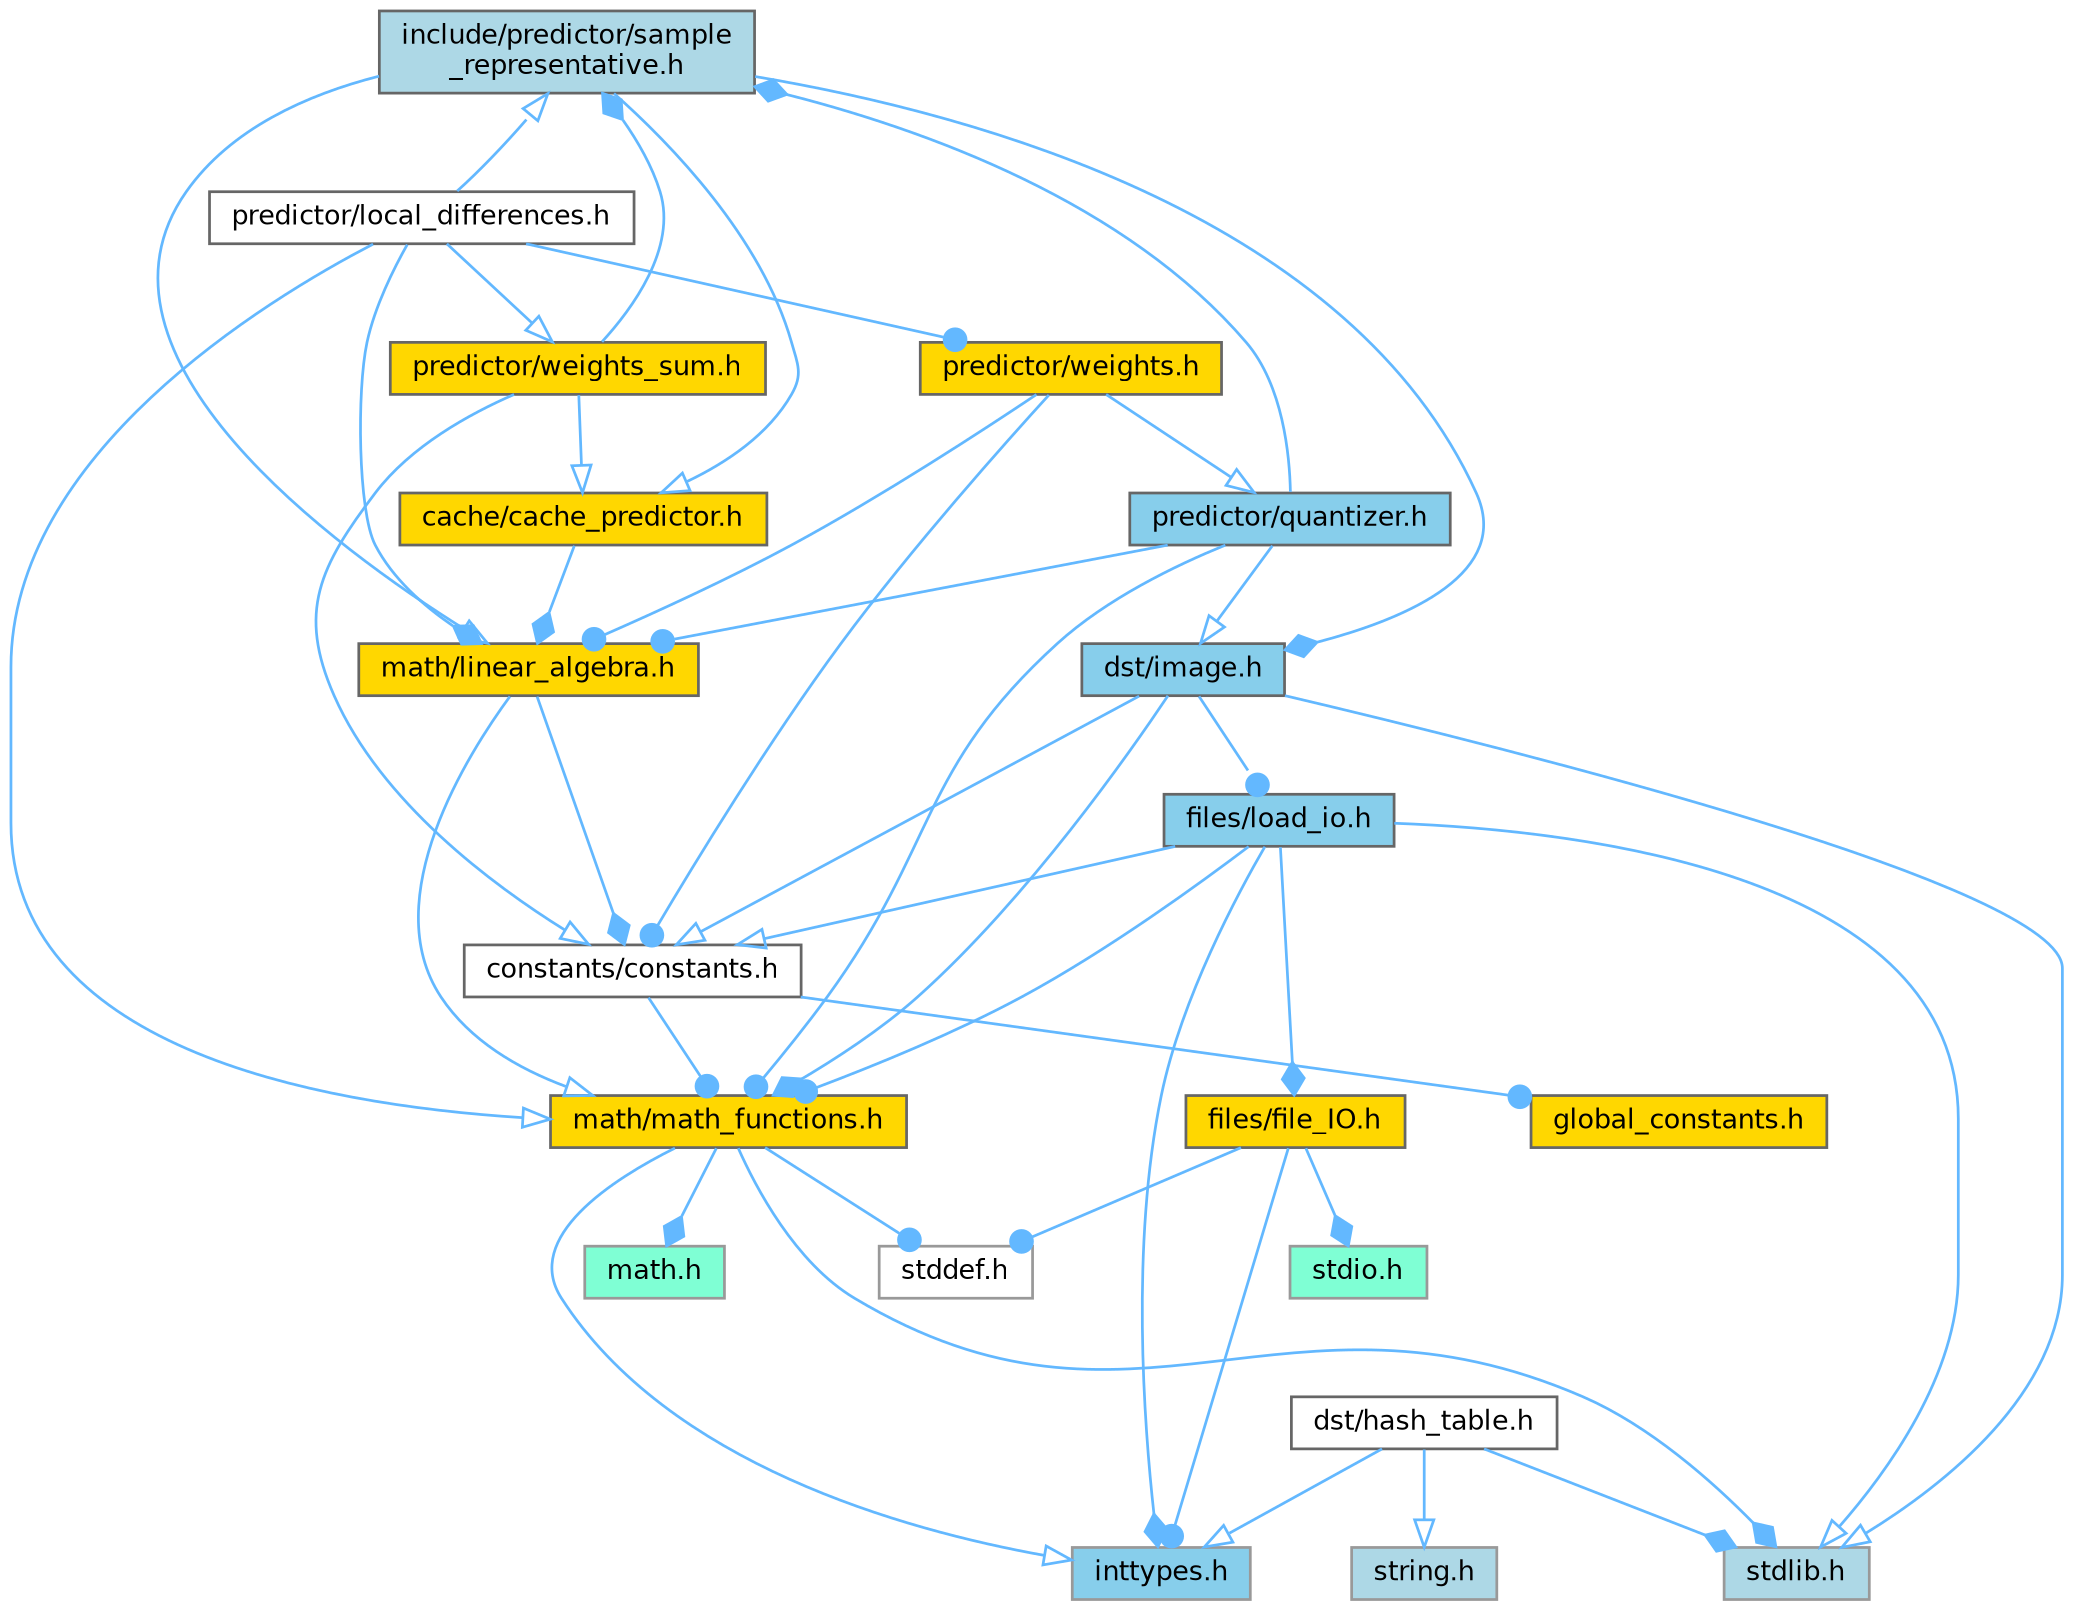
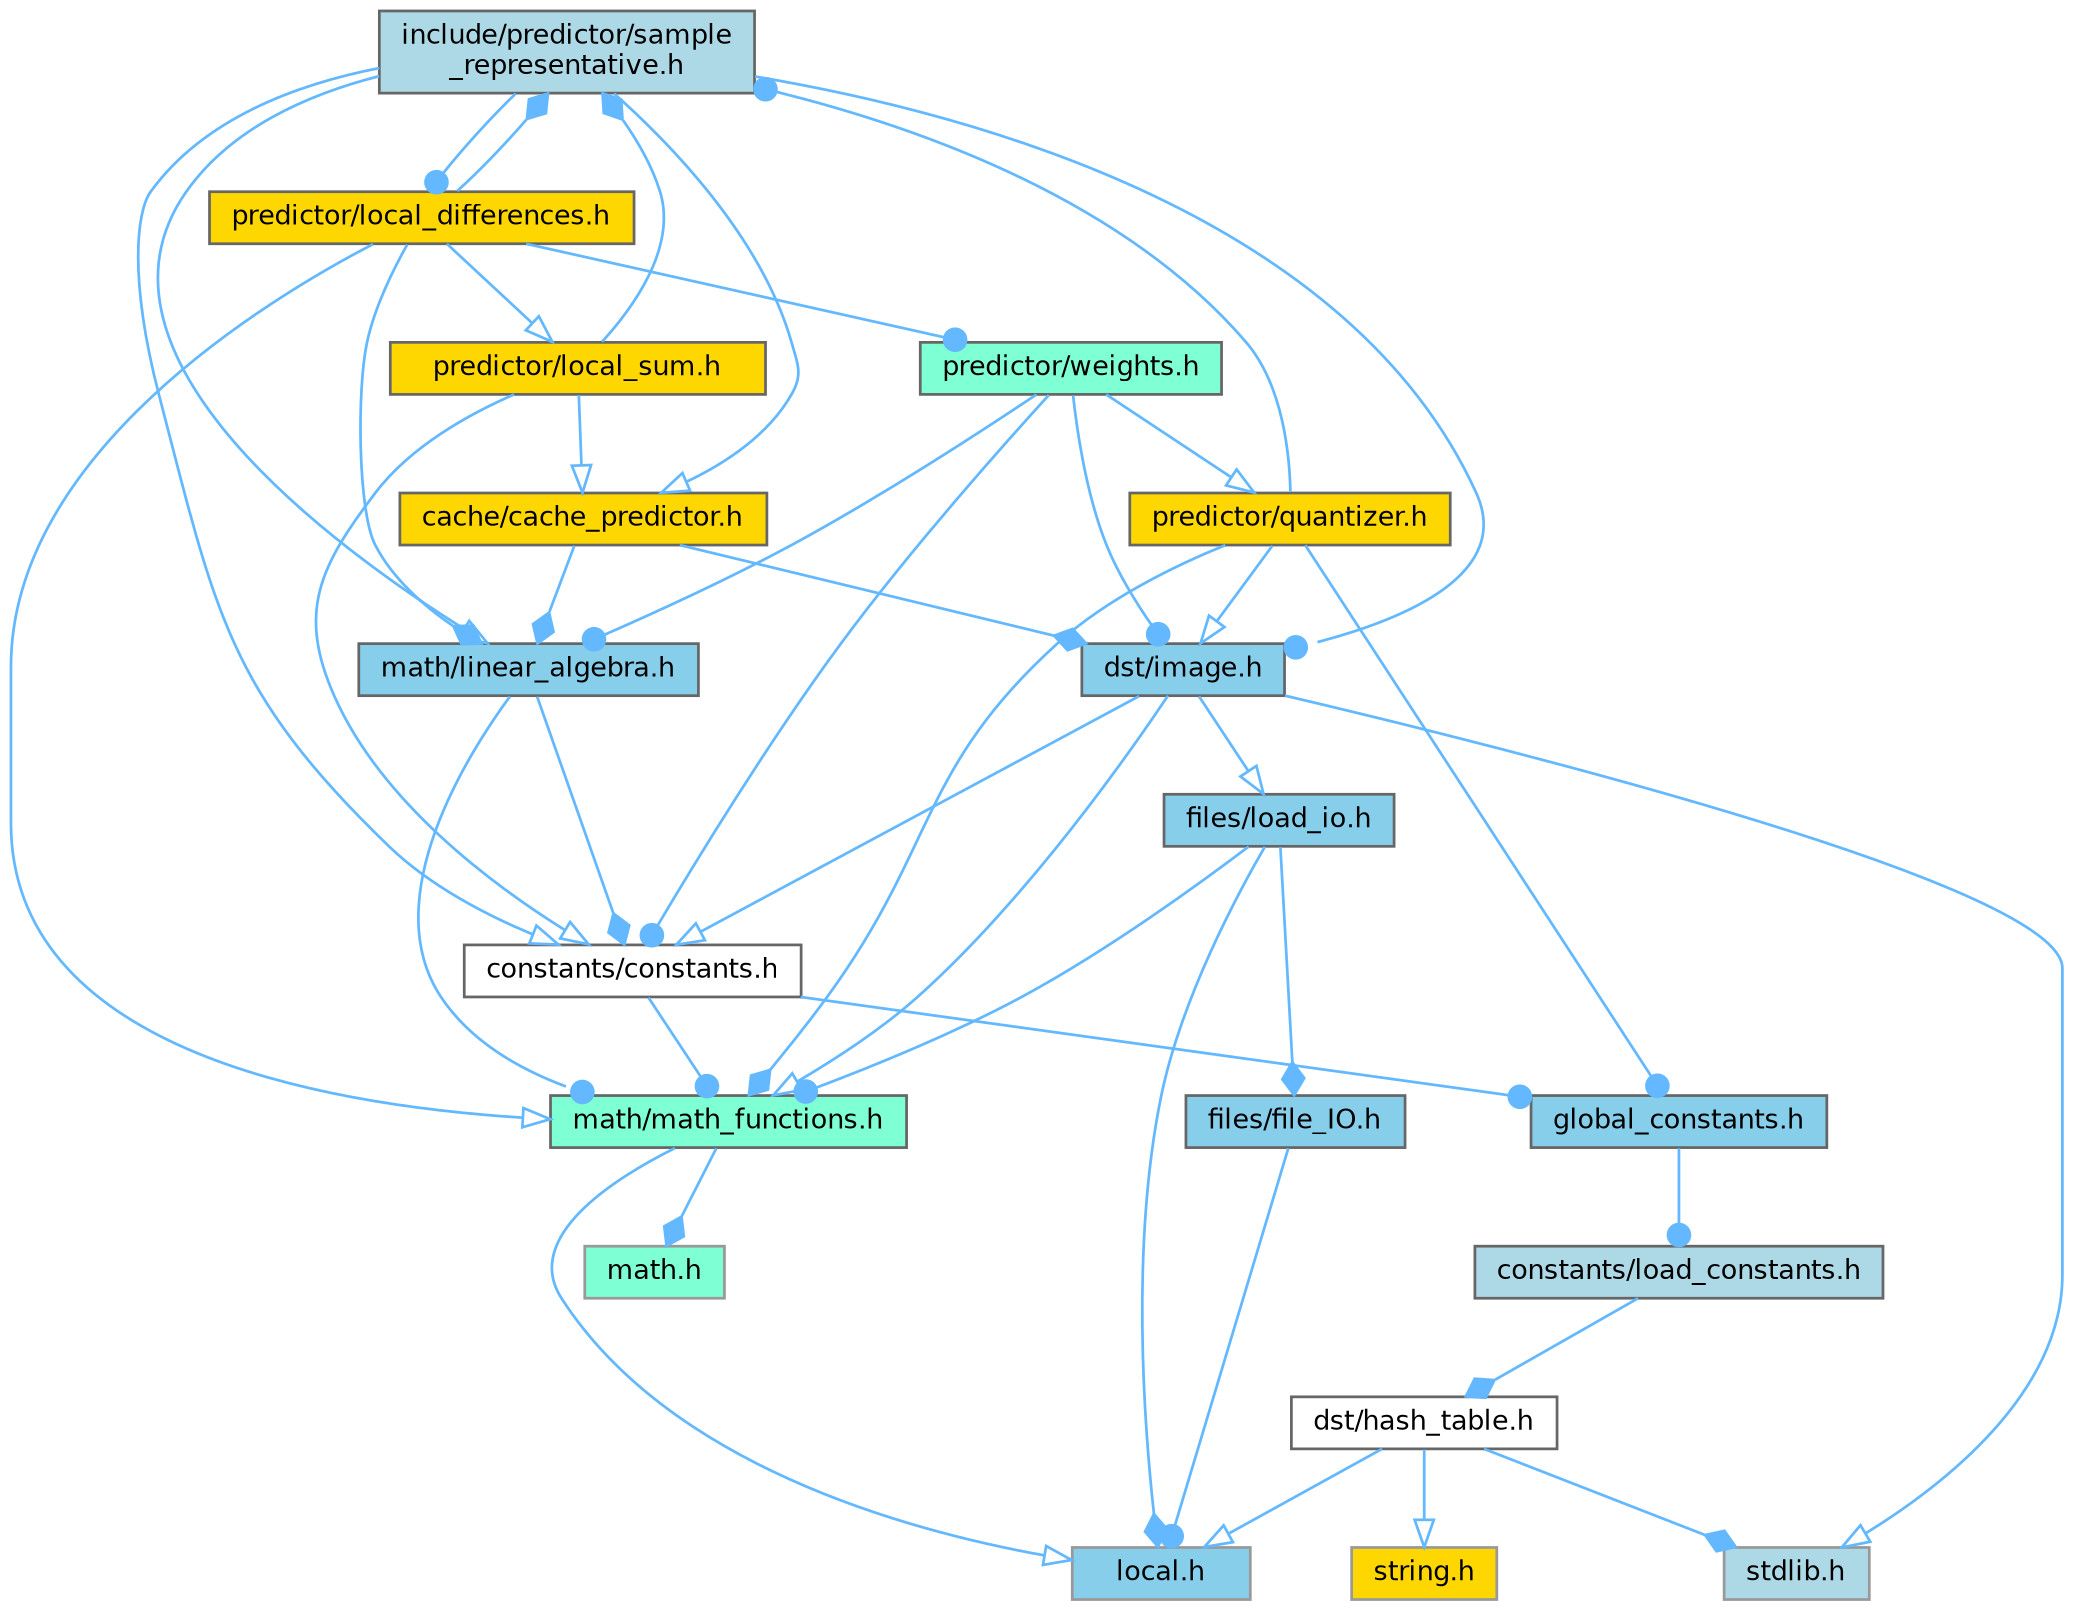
edge "include/predictor/sample _representative.h" -> "predictor/local_differences.h": added
edge "predictor/local_differences.h" -> "include/predictor/sample _representative.h": arrowhead onormal -> diamond
node "predictor/local_differences.h": fillcolor white -> gold
edge "predictor/quantizer.h" -> "include/predictor/sample _representative.h": arrowhead diamond -> dot
edge "include/predictor/sample _representative.h" -> "dst/image.h": arrowhead diamond -> dot
node "predictor/weights_sum.h": label "predictor/weights_sum.h" -> "predictor/local_sum.h"
node "predictor/weights.h": fillcolor gold -> aquamarine
edge "predictor/weights.h" -> "dst/image.h": added
node "predictor/quantizer.h": fillcolor skyblue -> gold
edge "cache/cache_predictor.h" -> "dst/image.h": added
edge "predictor/quantizer.h" -> "math/linear_algebra.h": now "predictor/quantizer.h" -> "global_constants.h"
node "math/linear_algebra.h": fillcolor gold -> skyblue
edge "dst/image.h" -> "files/load_io.h": arrowhead dot -> onormal
edge "predictor/quantizer.h" -> "math/math_functions.h": arrowhead dot -> diamond
edge "files/load_io.h" -> "constants/constants.h": now "include/predictor/sample _representative.h" -> "constants/constants.h"
edge "dst/image.h" -> "math/math_functions.h": arrowhead diamond -> onormal
edge "math/linear_algebra.h" -> "math/math_functions.h": arrowhead onormal -> dot
edge "files/load_io.h" -> "stdlib.h": removed
node "math/math_functions.h": fillcolor gold -> aquamarine
node "files/file_IO.h": fillcolor gold -> skyblue
node "global_constants.h": fillcolor gold -> skyblue
node "stddef.h": removed
node "stdio.h": removed
node "constants/load_constants.h": added
edge "math/math_functions.h" -> "stdlib.h": removed
node "inttypes.h": label "inttypes.h" -> "local.h"
node "string.h": fillcolor lightblue -> gold
